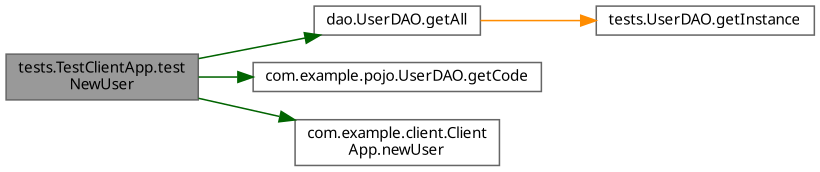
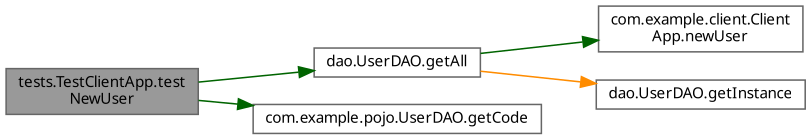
node "tests.UserDAO.getInstance": label "tests.UserDAO.getInstance" -> "dao.UserDAO.getInstance"
edge "tests.TestClientApp.test NewUser" -> "com.example.client.Client App.newUser": now "dao.UserDAO.getAll" -> "com.example.client.Client App.newUser"
